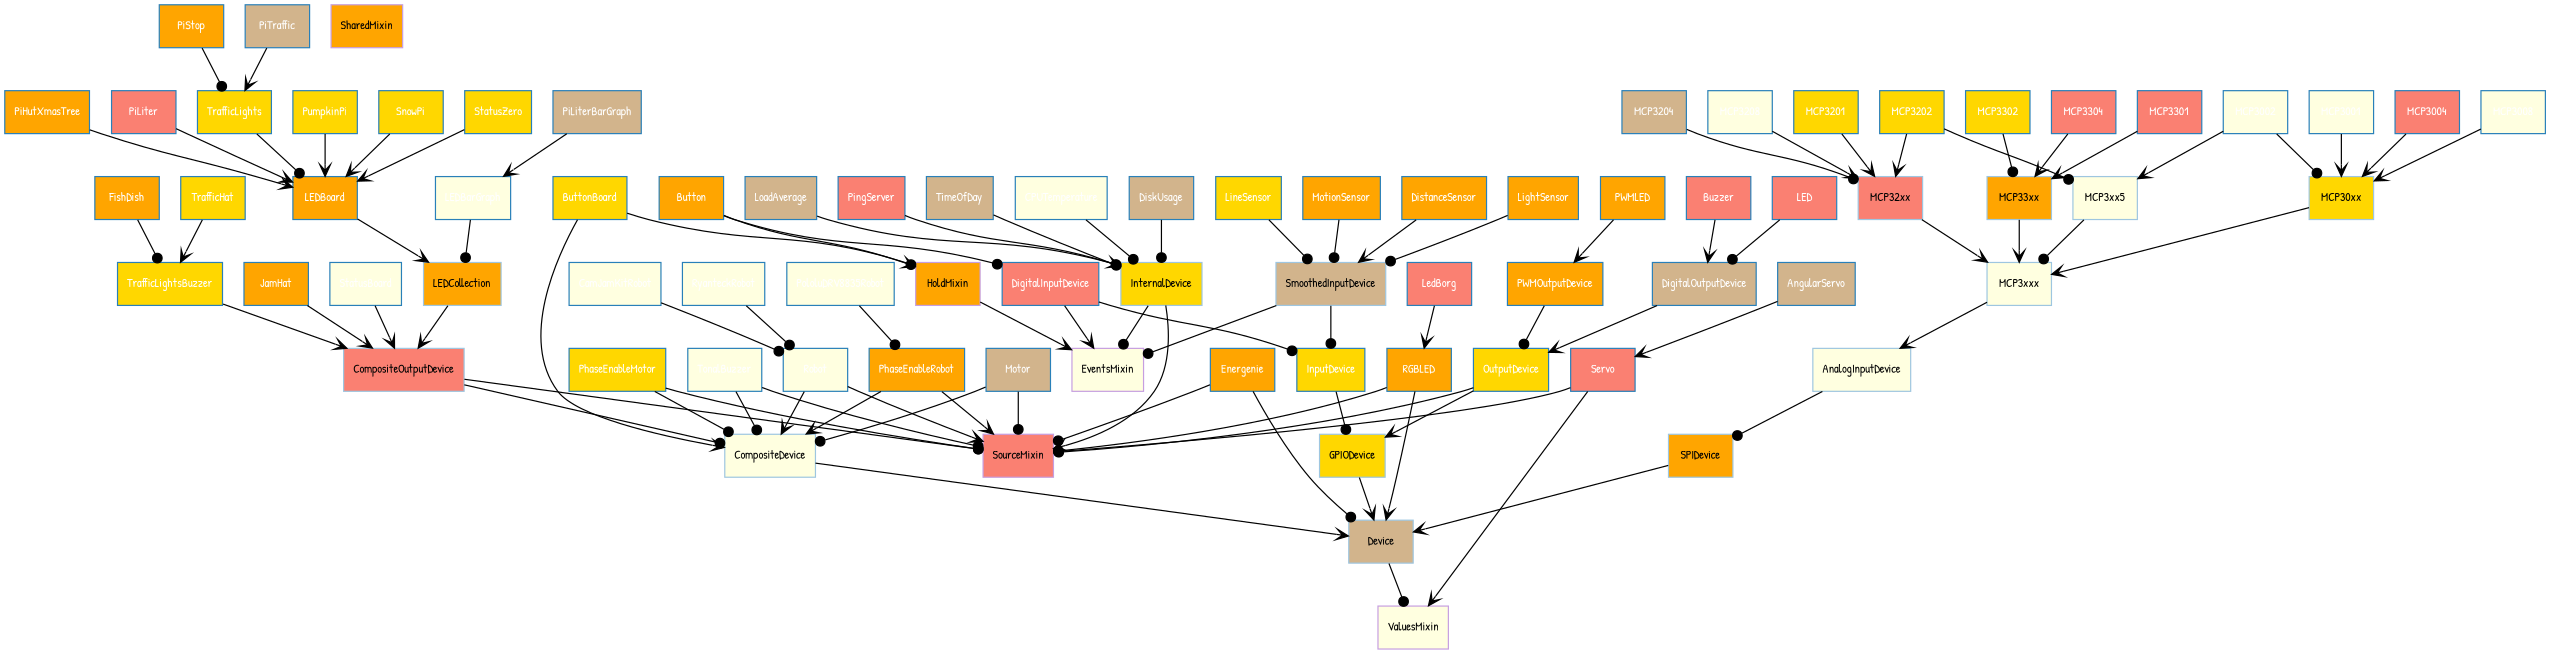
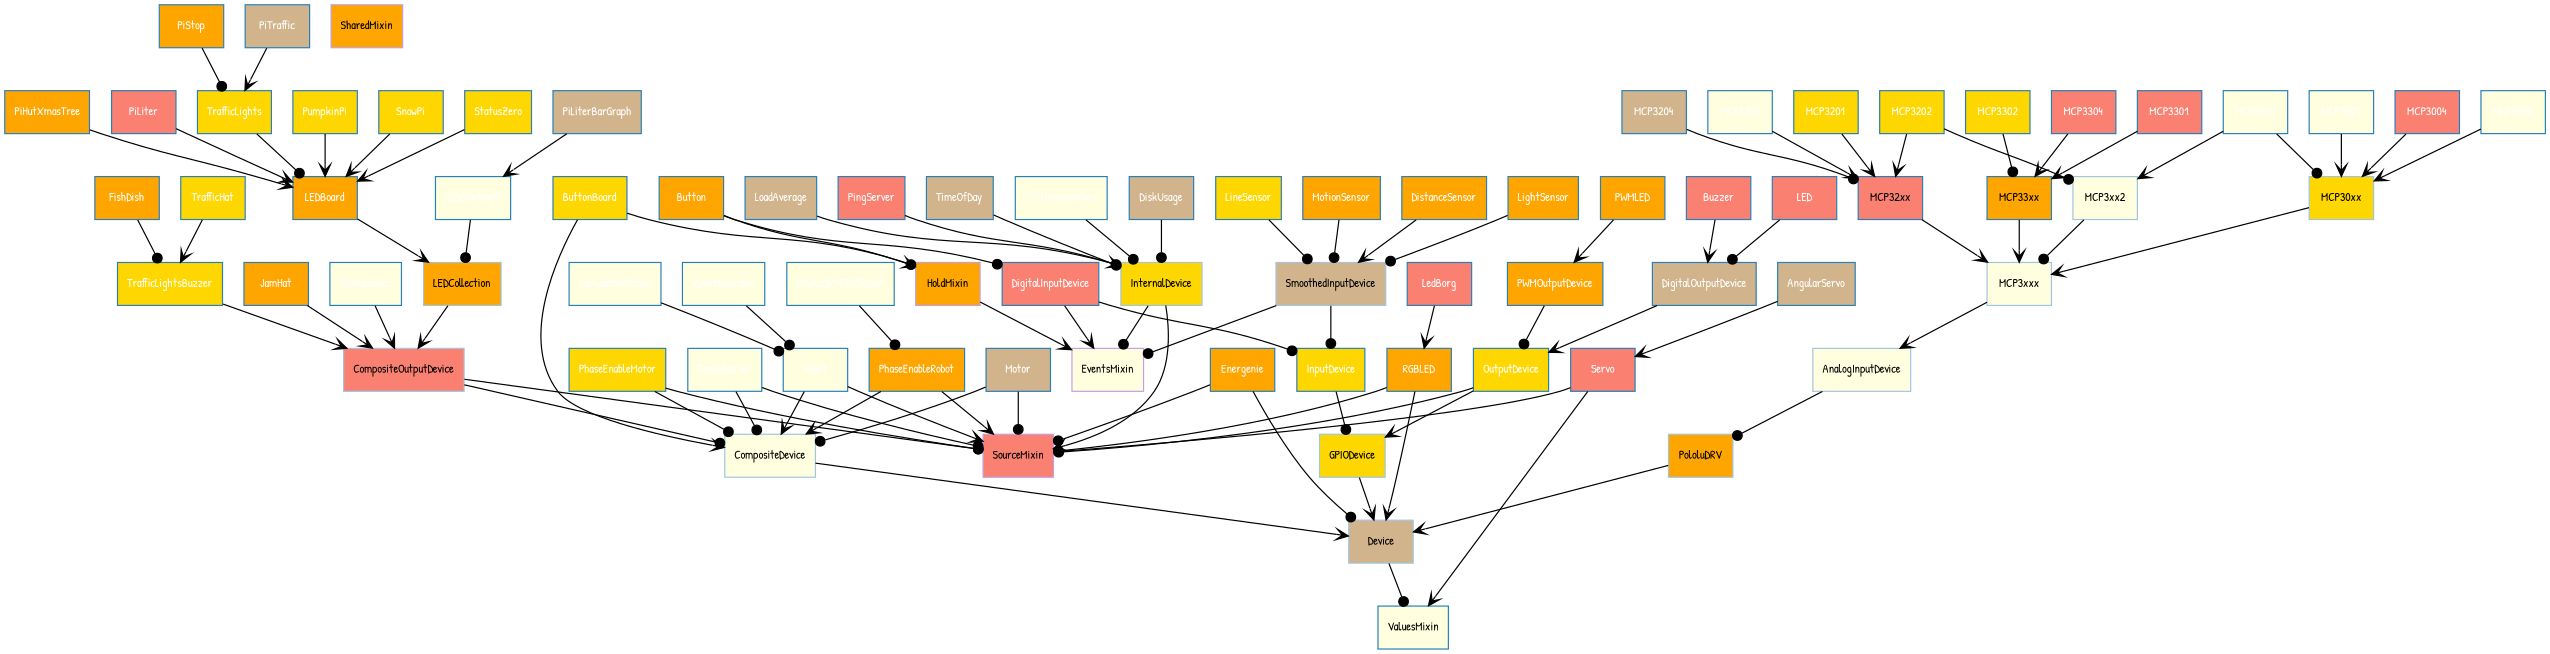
node "MCP32xx": color #9ec6e0 -> #2980b9
node "MCP33xx": color #9ec6e0 -> #2980b9
node "MCP3xx5": label "MCP3xx5" -> "MCP3xx2"
node "SPIDevice": label "SPIDevice" -> "PololuDRV"
node "ValuesMixin": color #c69ee0 -> #2980b9
